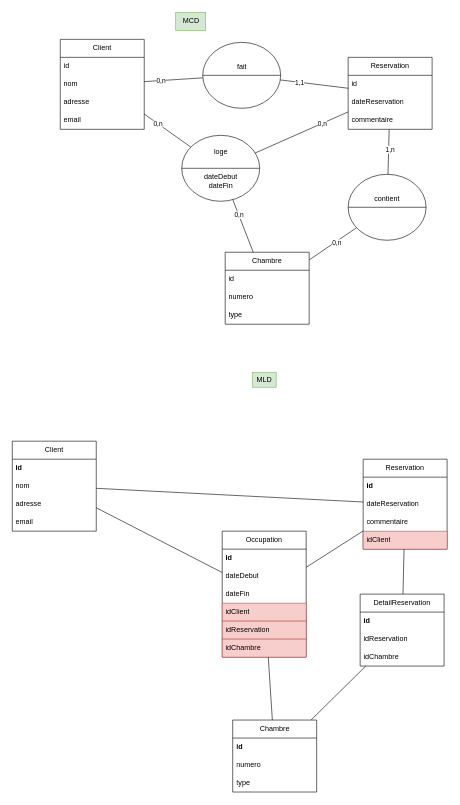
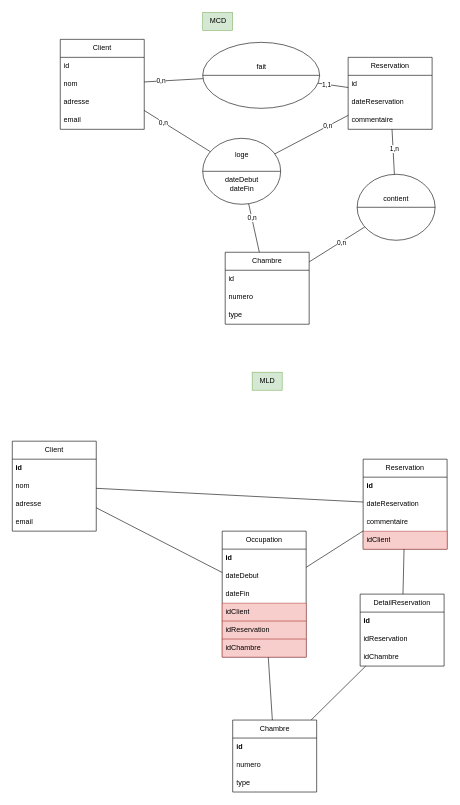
node "MCD": moved (191, 21) -> (218, 21)
node "fait": size 78x66 -> 117x66
node "loge dateDebut dateFin": moved (221, 168) -> (242, 171)
node "contient": moved (387, 207) -> (396, 207)
node "MLD": size 24x15 -> 30x18
